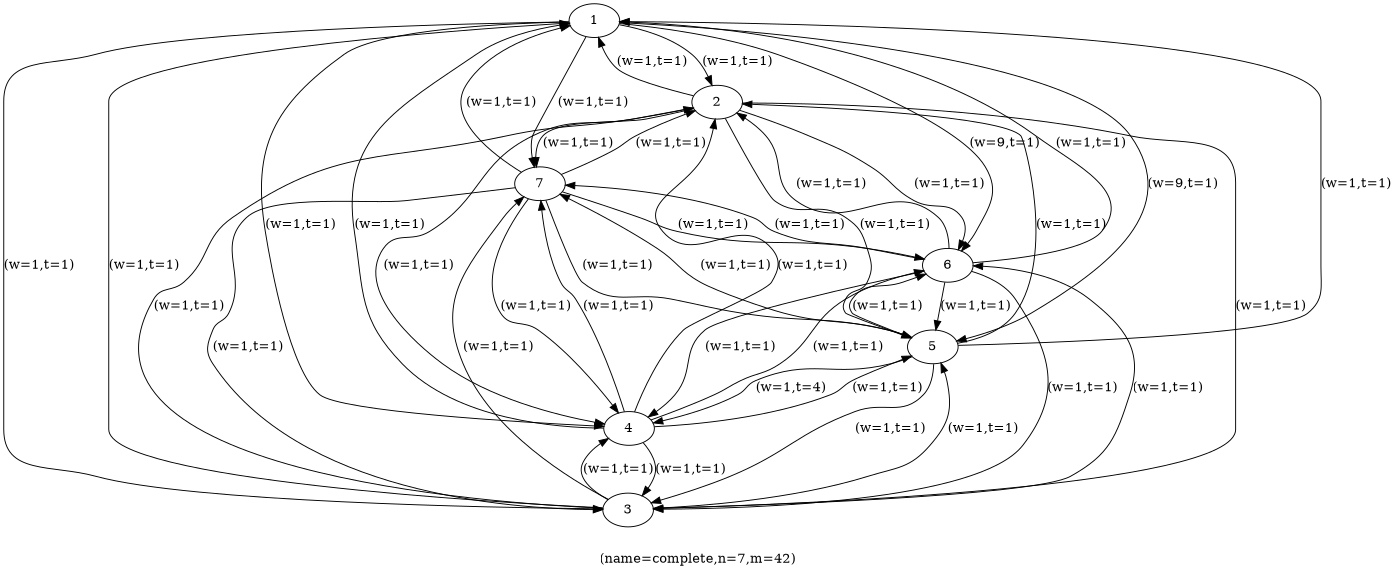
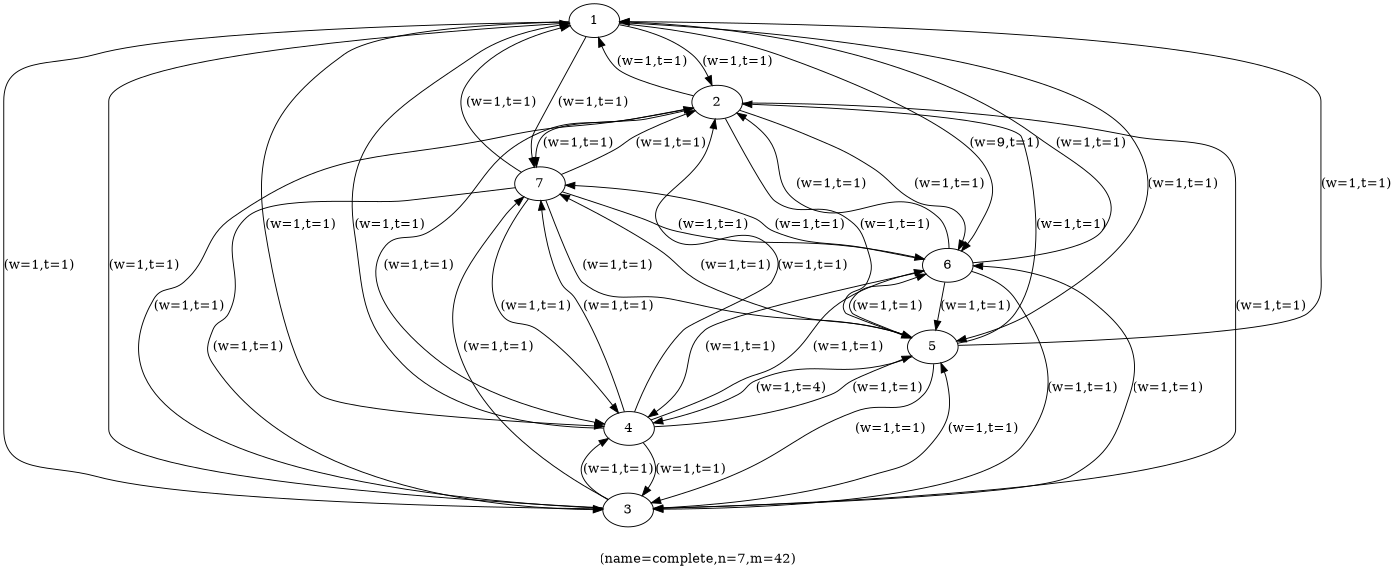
edge "1" -> "5": label "(w=9,t=1)" -> "(w=1,t=1)"
